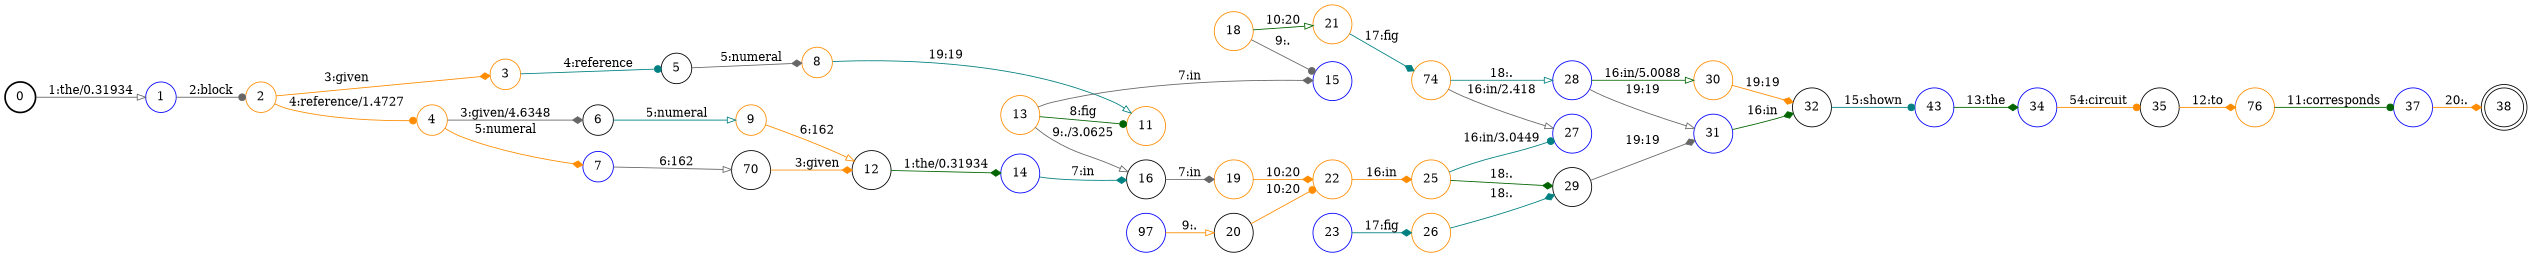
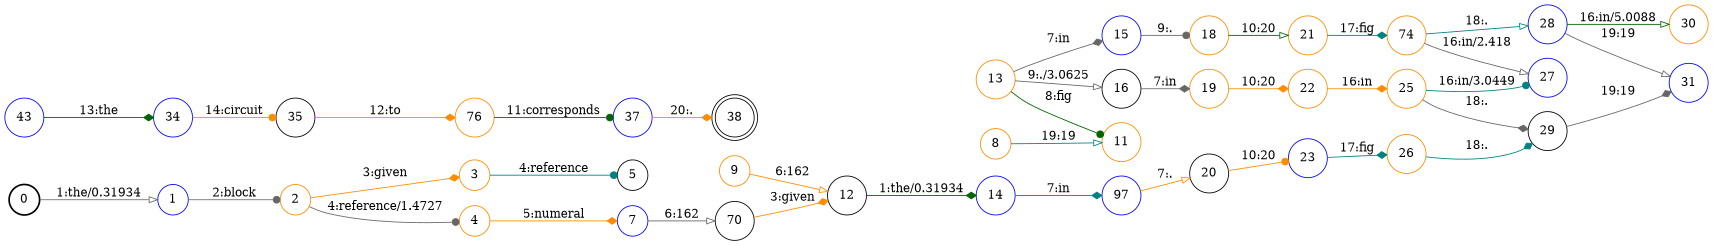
edge "18" -> "15": reversed
edge "5" -> "8": removed, label "5:numeral"
edge "34" -> "35": label "54:circuit" -> "14:circuit"
node "32": removed
edge "2" -> "4": color darkorange -> gray40
node "6": removed
edge "14" -> "16": now "14" -> "97"
edge "25" -> "29": color darkgreen -> gray40
edge "20" -> "22": now "20" -> "23"
edge "97" -> "20": label "9:." -> "7:."
